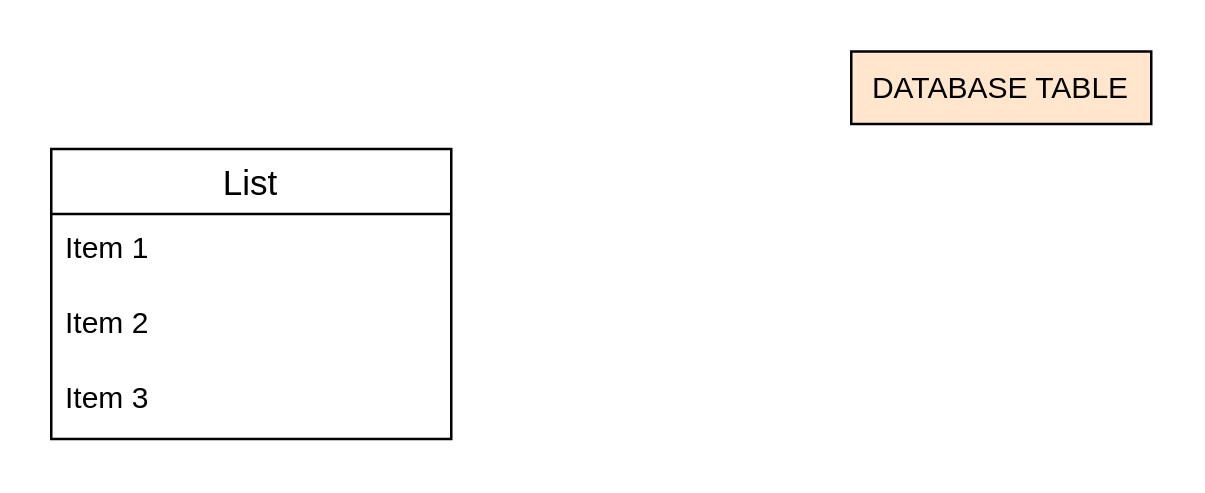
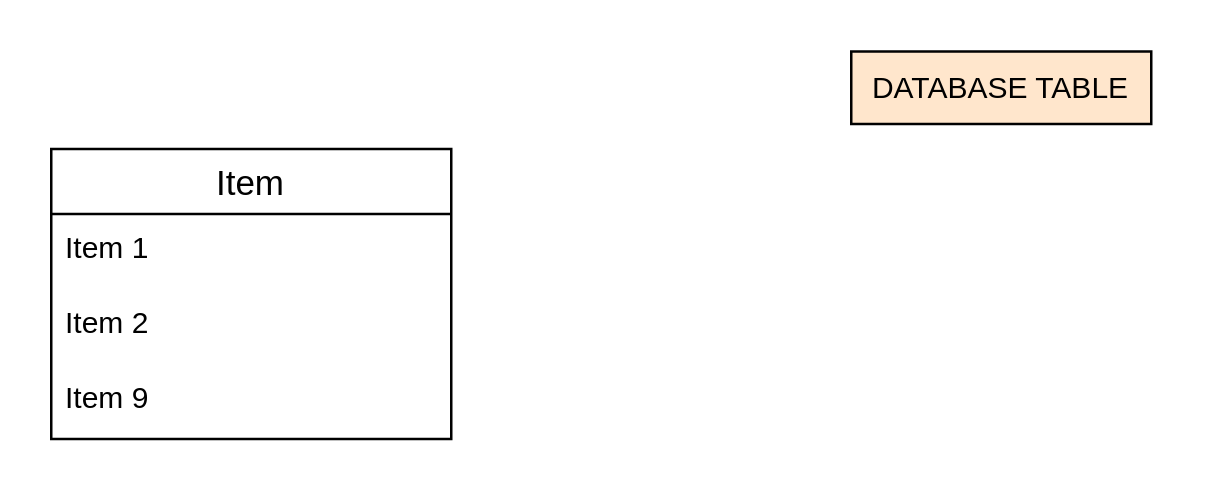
node "List": label "List" -> "Item"
node "Item 3": label "Item 3" -> "Item 9"
